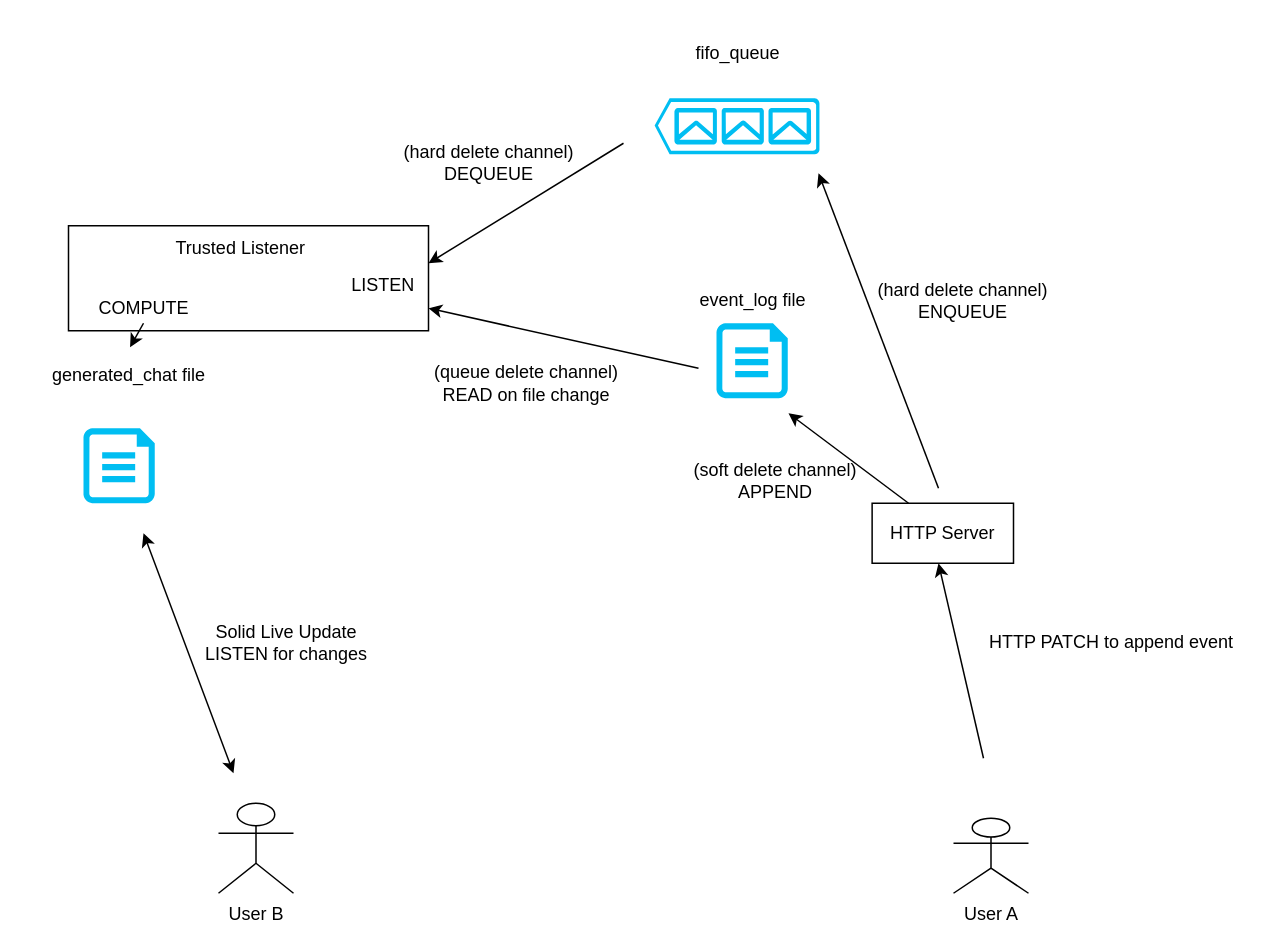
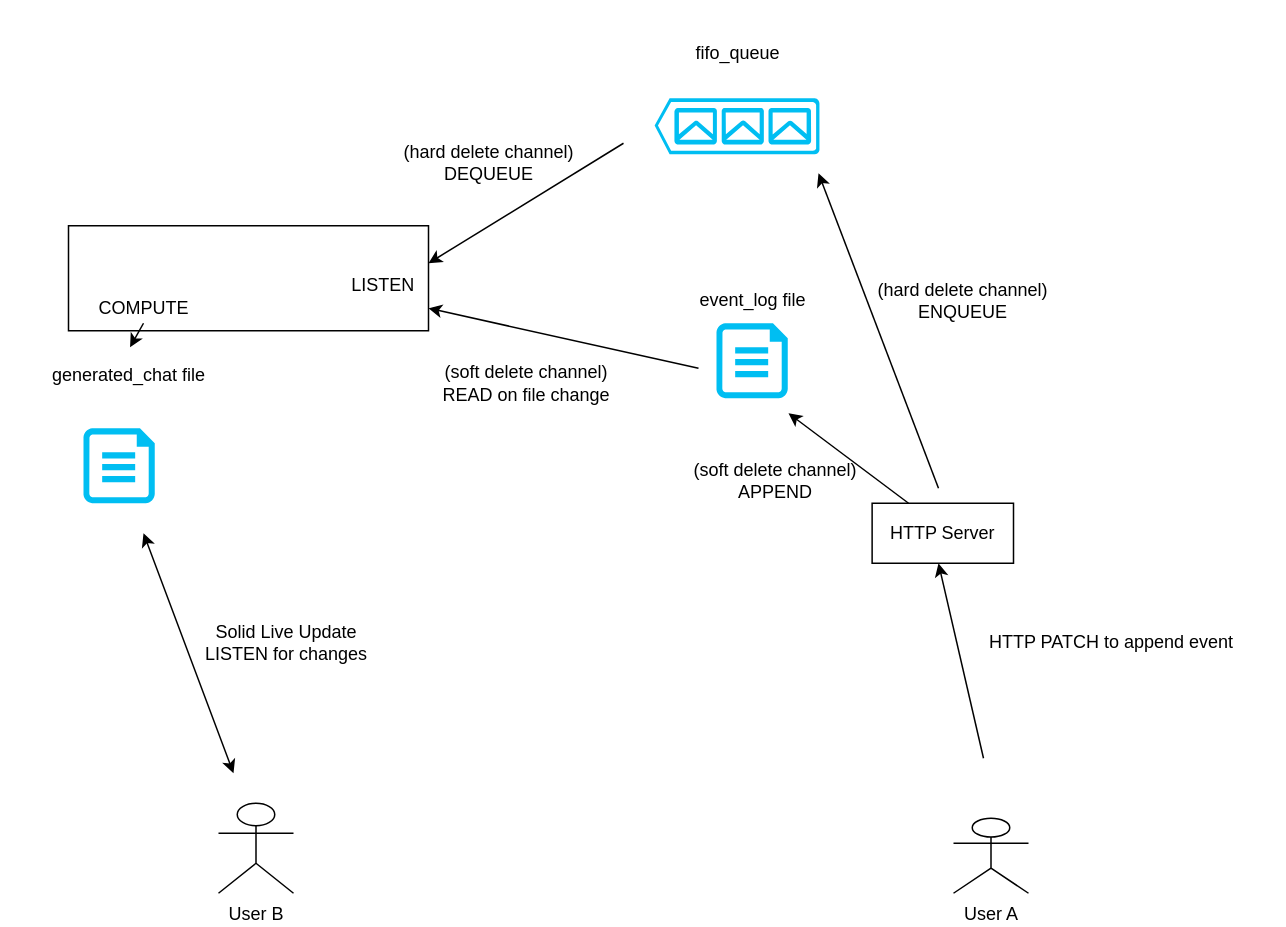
node "Trusted Listener": removed
node "(queue delete channel) READ on file change": label "(queue delete channel) READ on file change" -> "(soft delete channel) READ on file change"
